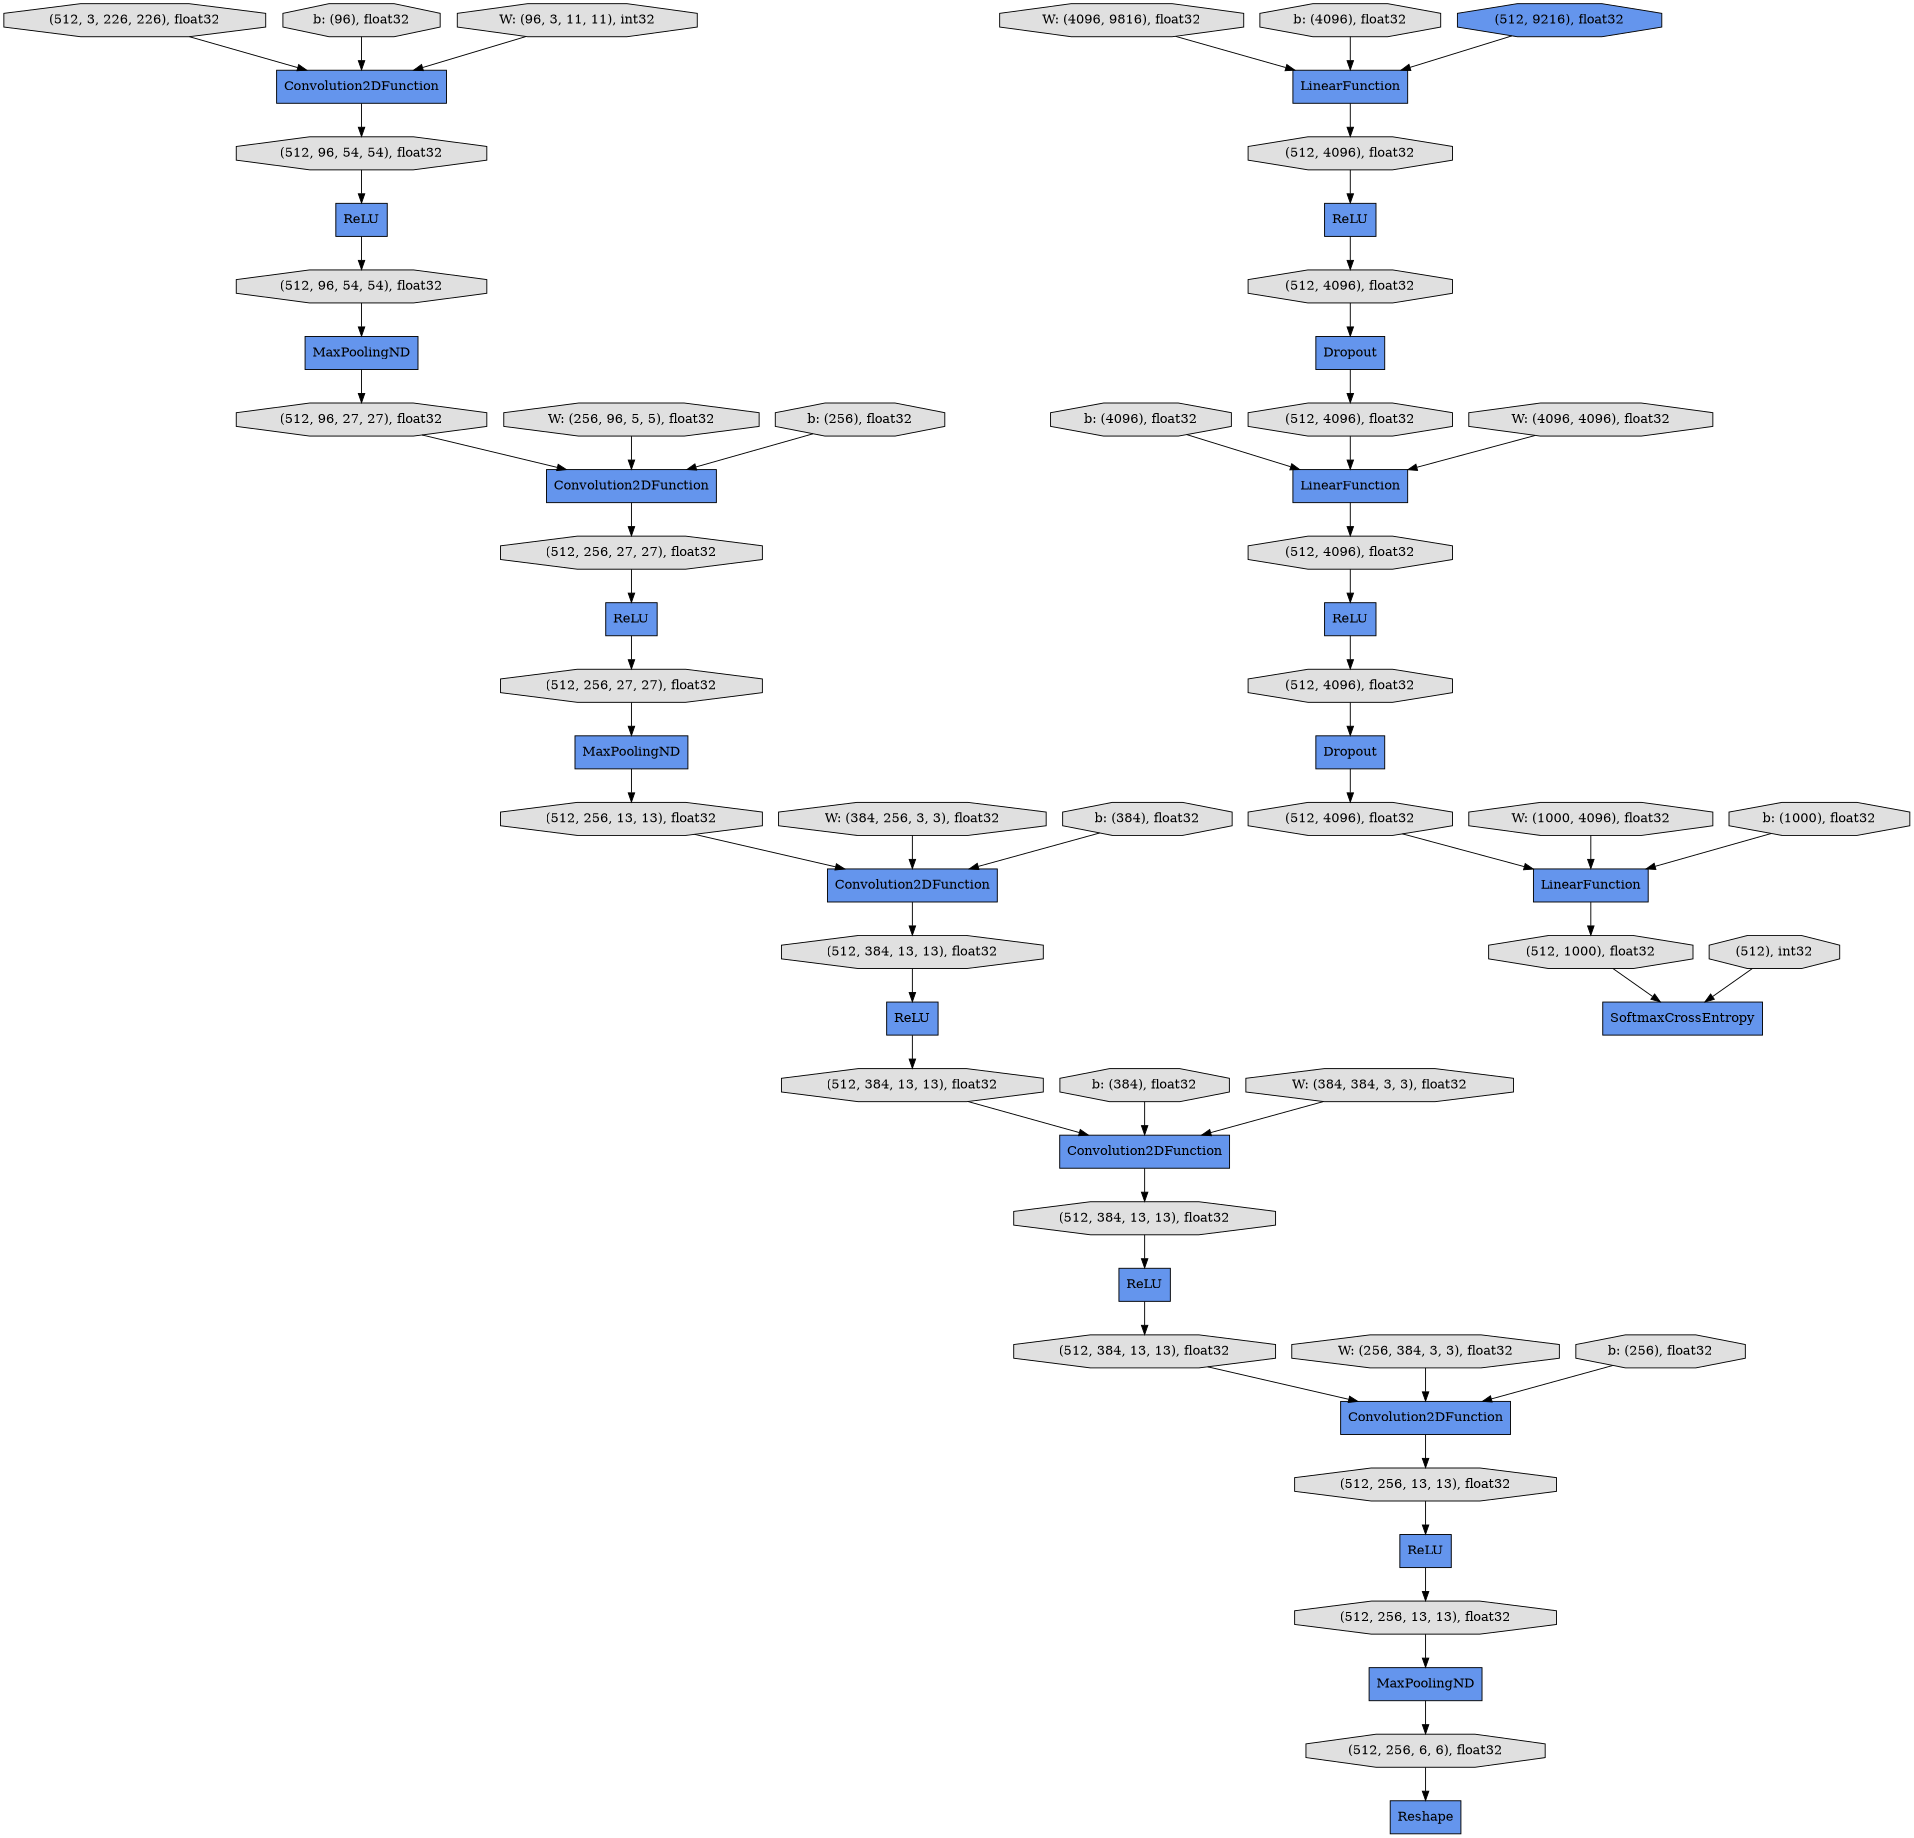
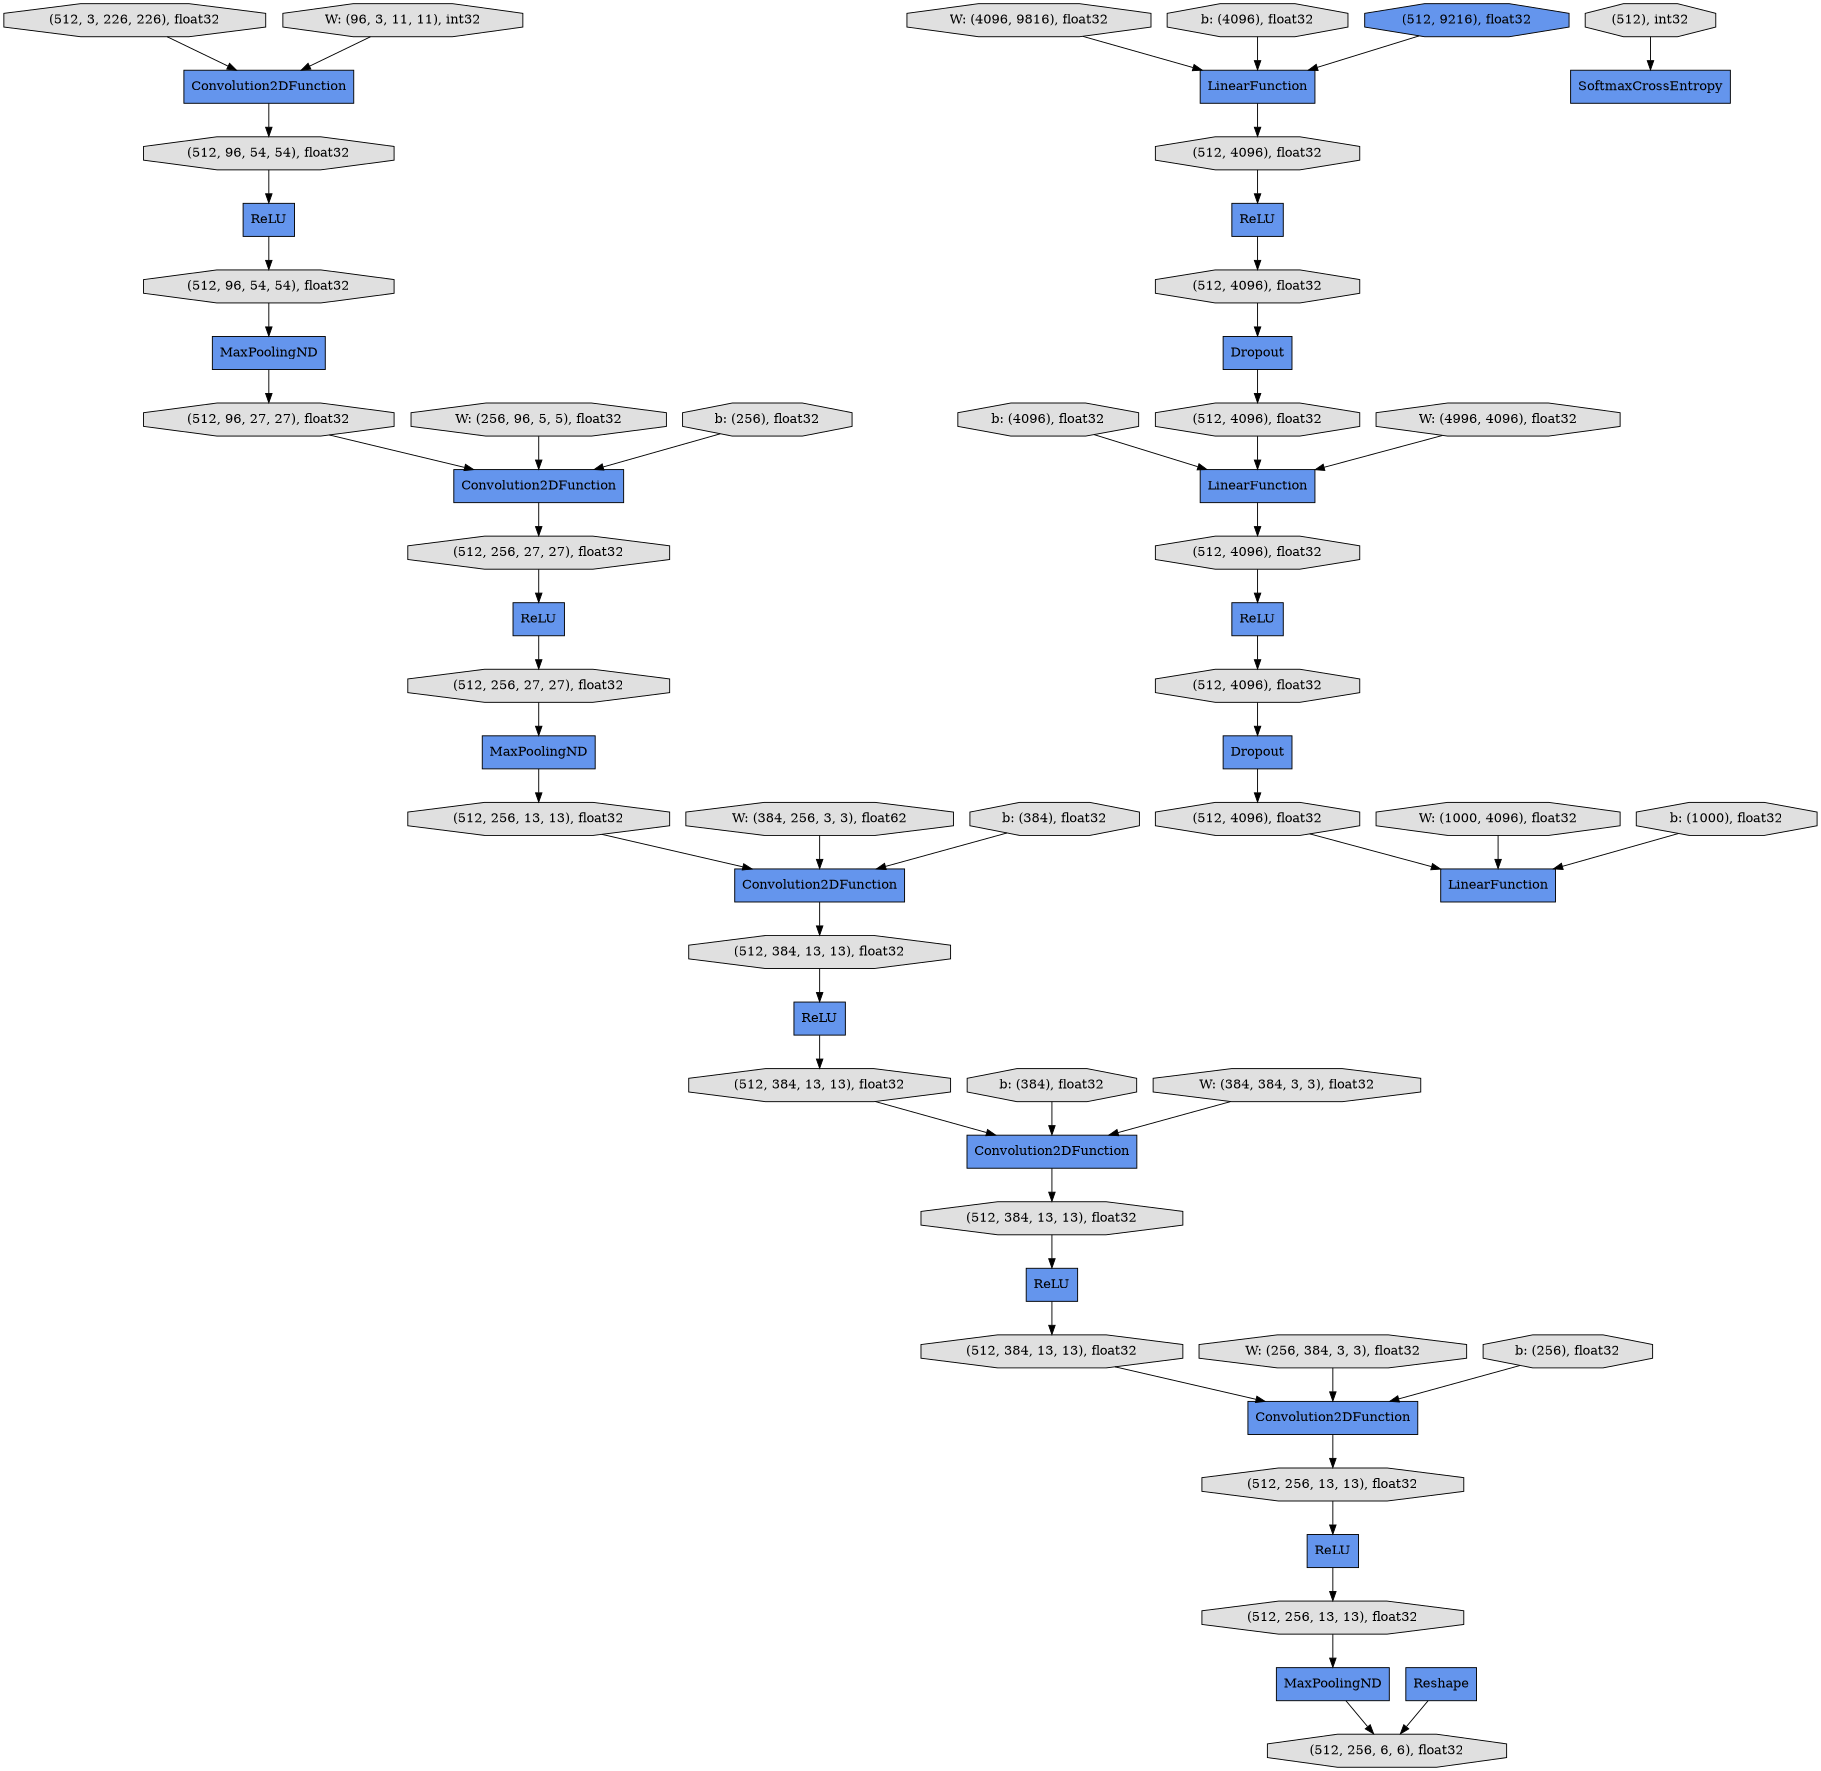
node "b: (96), float32": removed
node "W: (4096, 4096), float32": label "W: (4096, 4096), float32" -> "W: (4996, 4096), float32"
node "W: (384, 256, 3, 3), float32": label "W: (384, 256, 3, 3), float32" -> "W: (384, 256, 3, 3), float62"
node "(512, 1000), float32": removed
edge "(512, 256, 6, 6), float32" -> "Reshape": reversed
